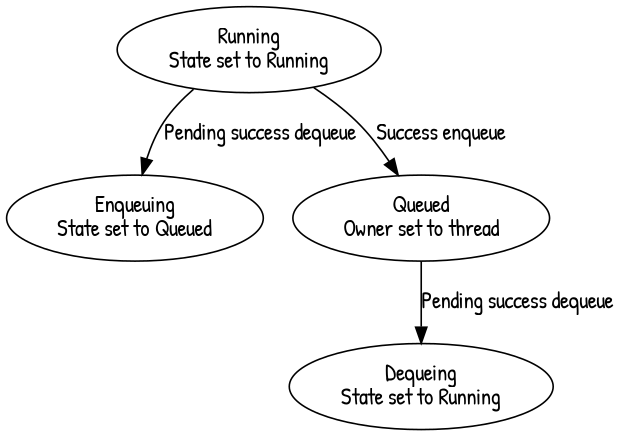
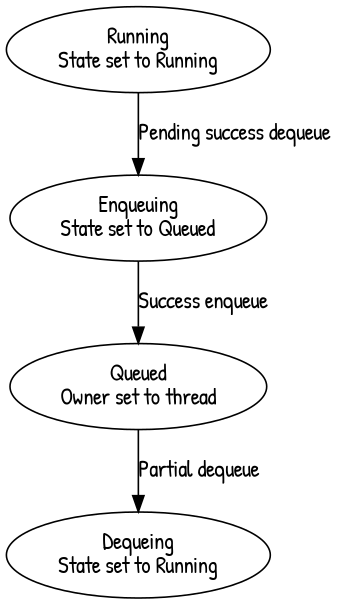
edge "Running State set to Running" -> "Queued Owner set to thread": now "Enqueuing State set to Queued" -> "Queued Owner set to thread"
edge "Queued Owner set to thread" -> "Dequeing State set to Running": label "Pending success dequeue" -> "Partial dequeue"
